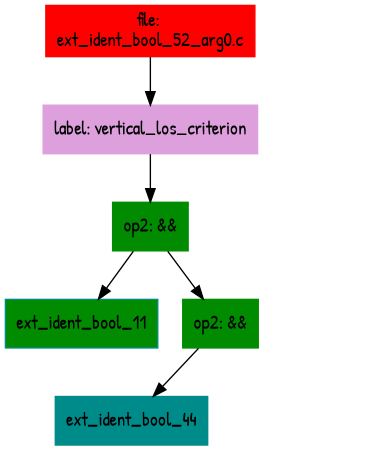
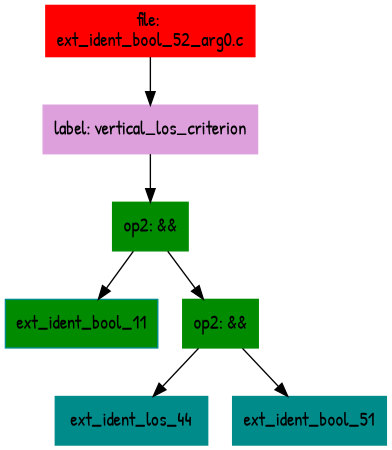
node "ext_ident_bool_44": label "ext_ident_bool_44" -> "ext_ident_los_44"
node "ext_ident_bool_51": added
